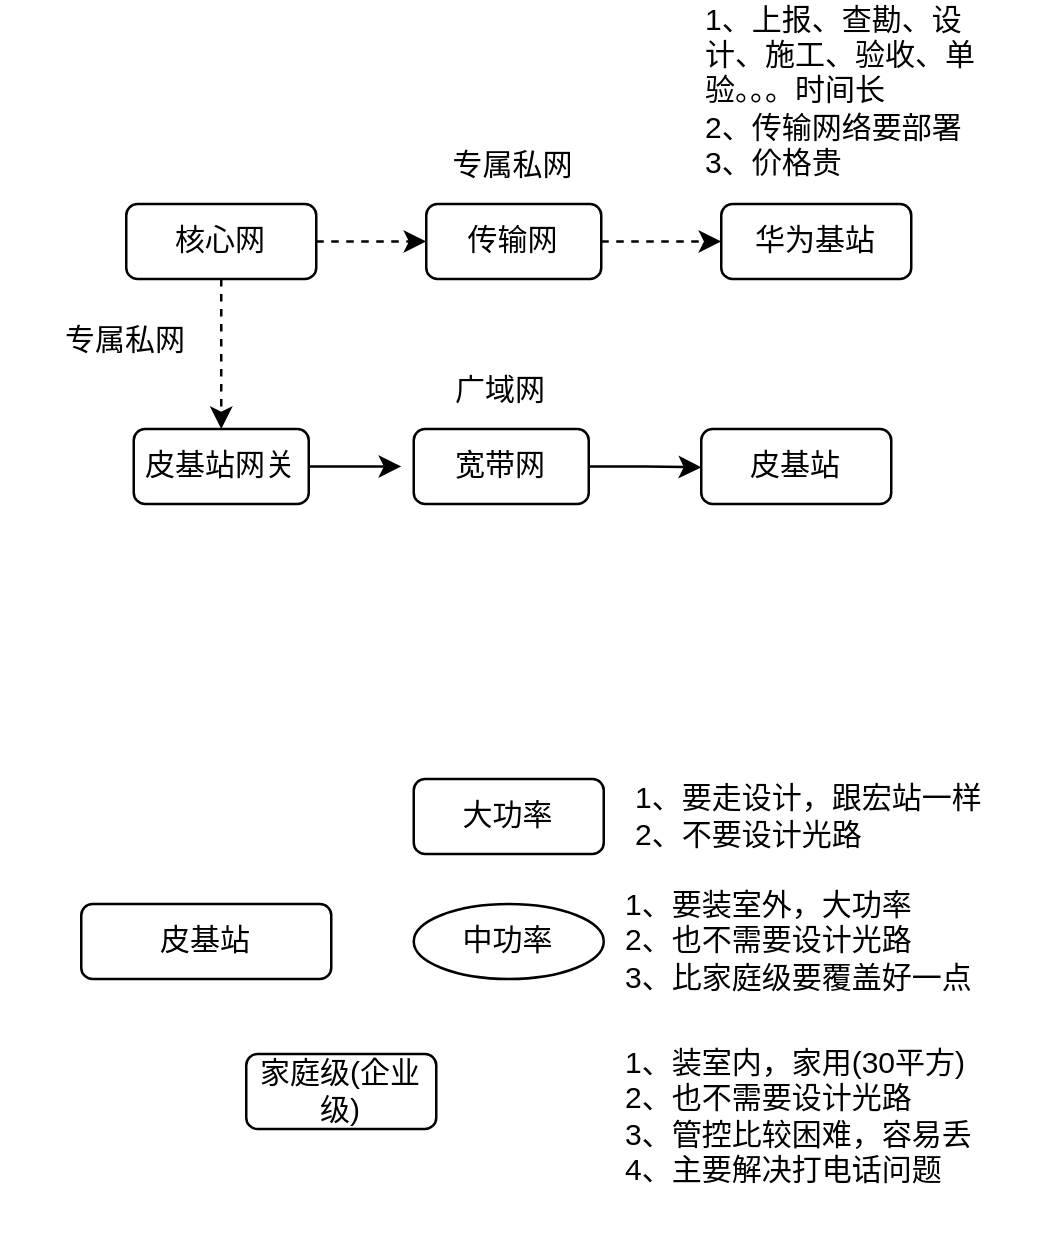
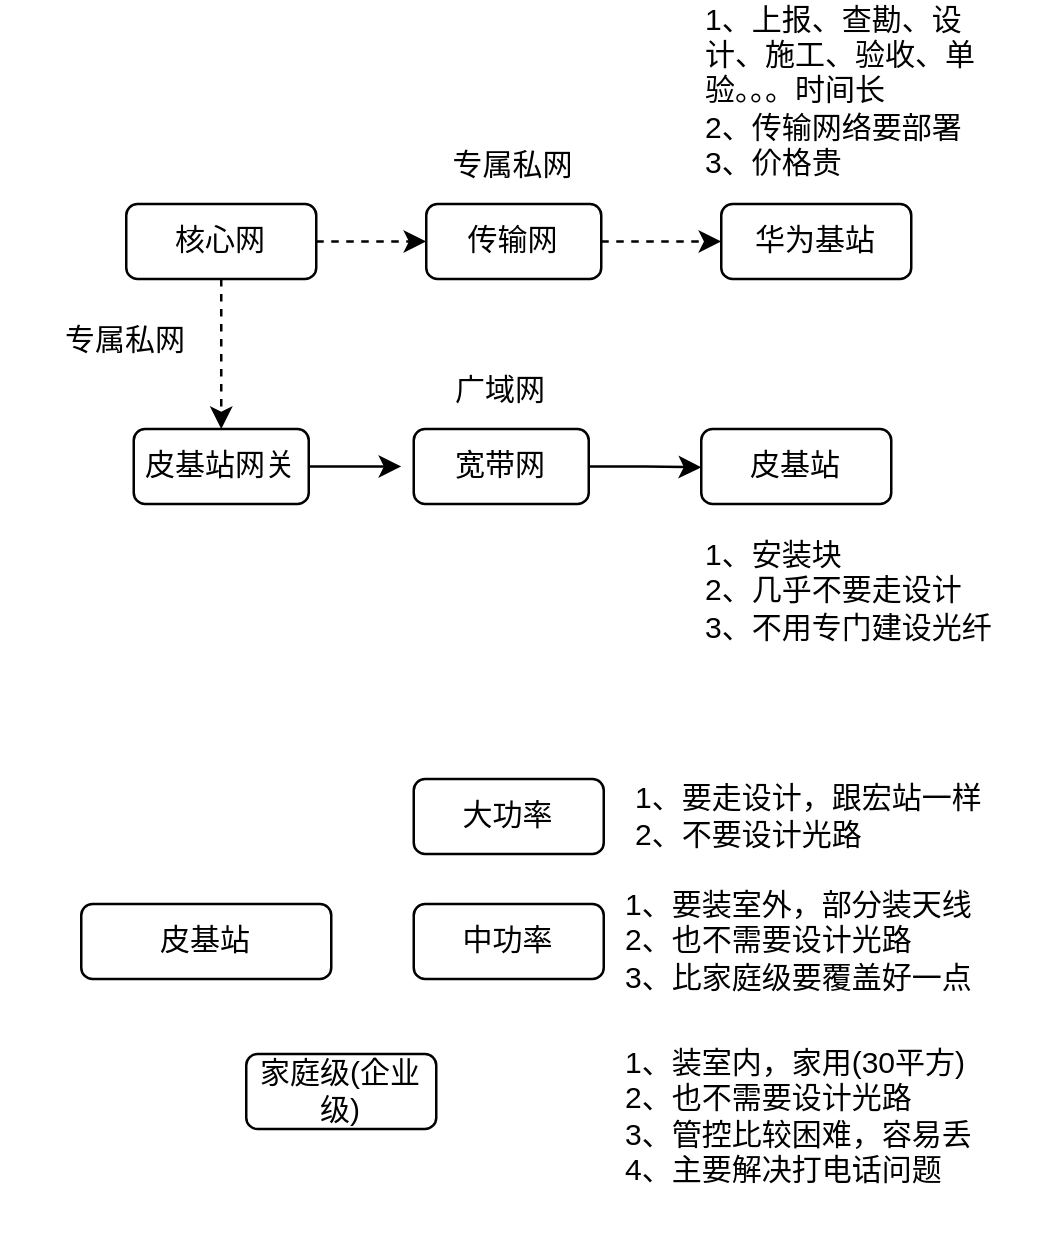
node "1、安装块 2、几乎不要走设计 3、不用专门建设光纤": added
node "中功率": shape ellipse -> rounded rectangle
node "1、要装室外，大功率 2、也不需要设计光路 3、比家庭级要覆盖好一点": label "1、要装室外，大功率 2、也不需要设计光路 3、比家庭级要覆盖好一点" -> "1、要装室外，部分装天线 2、也不需要设计光路 3、比家庭级要覆盖好一点"
